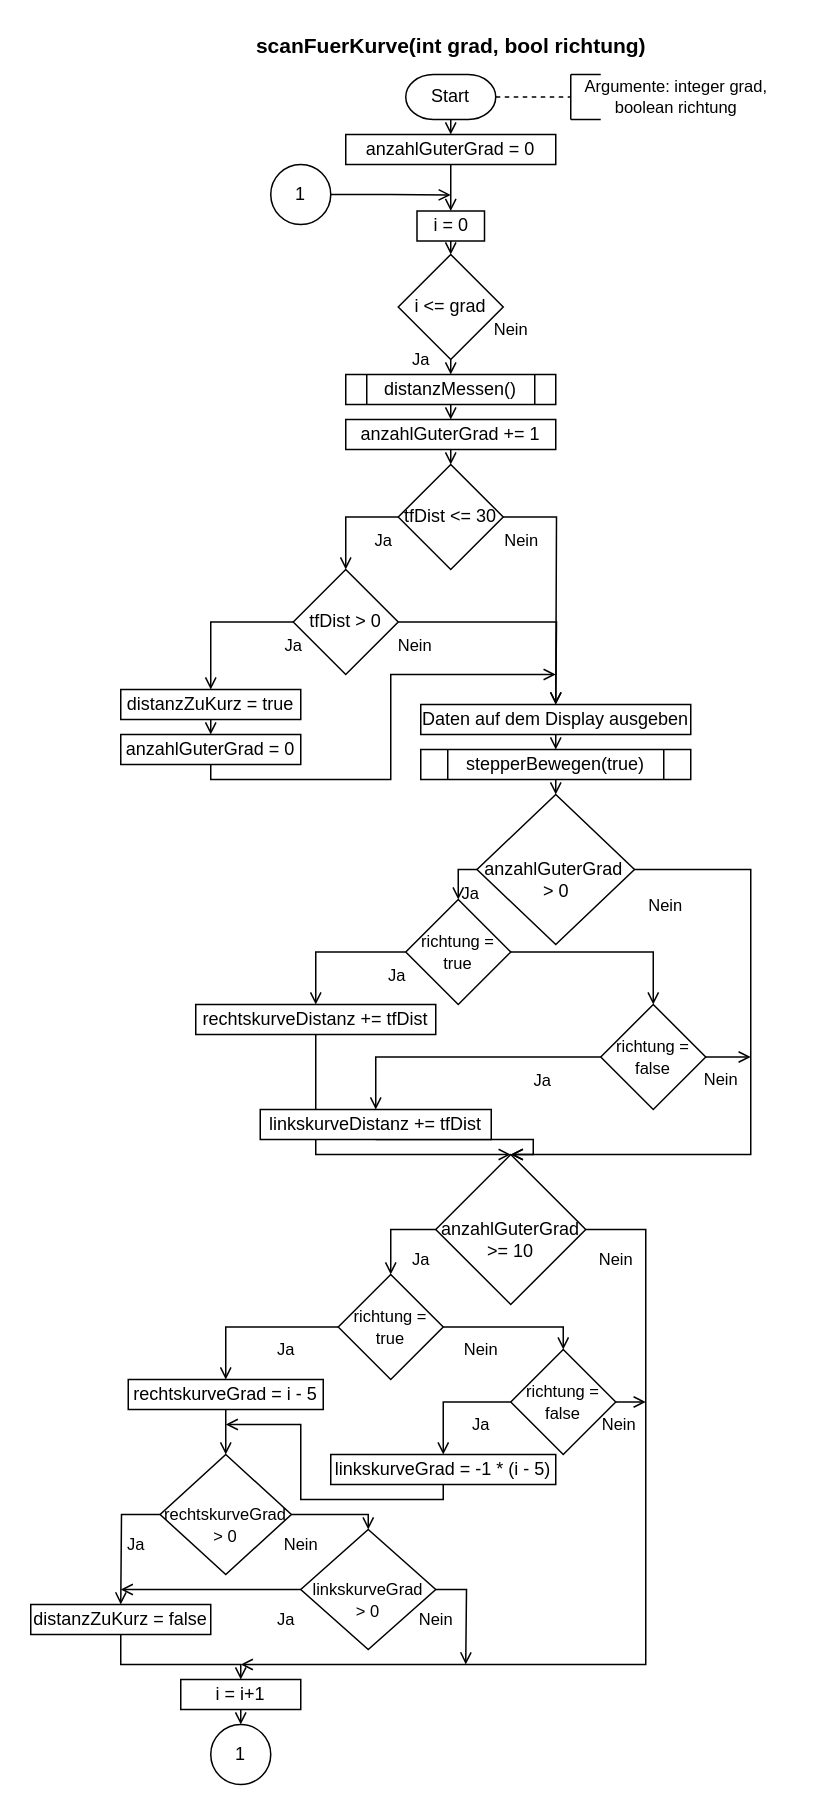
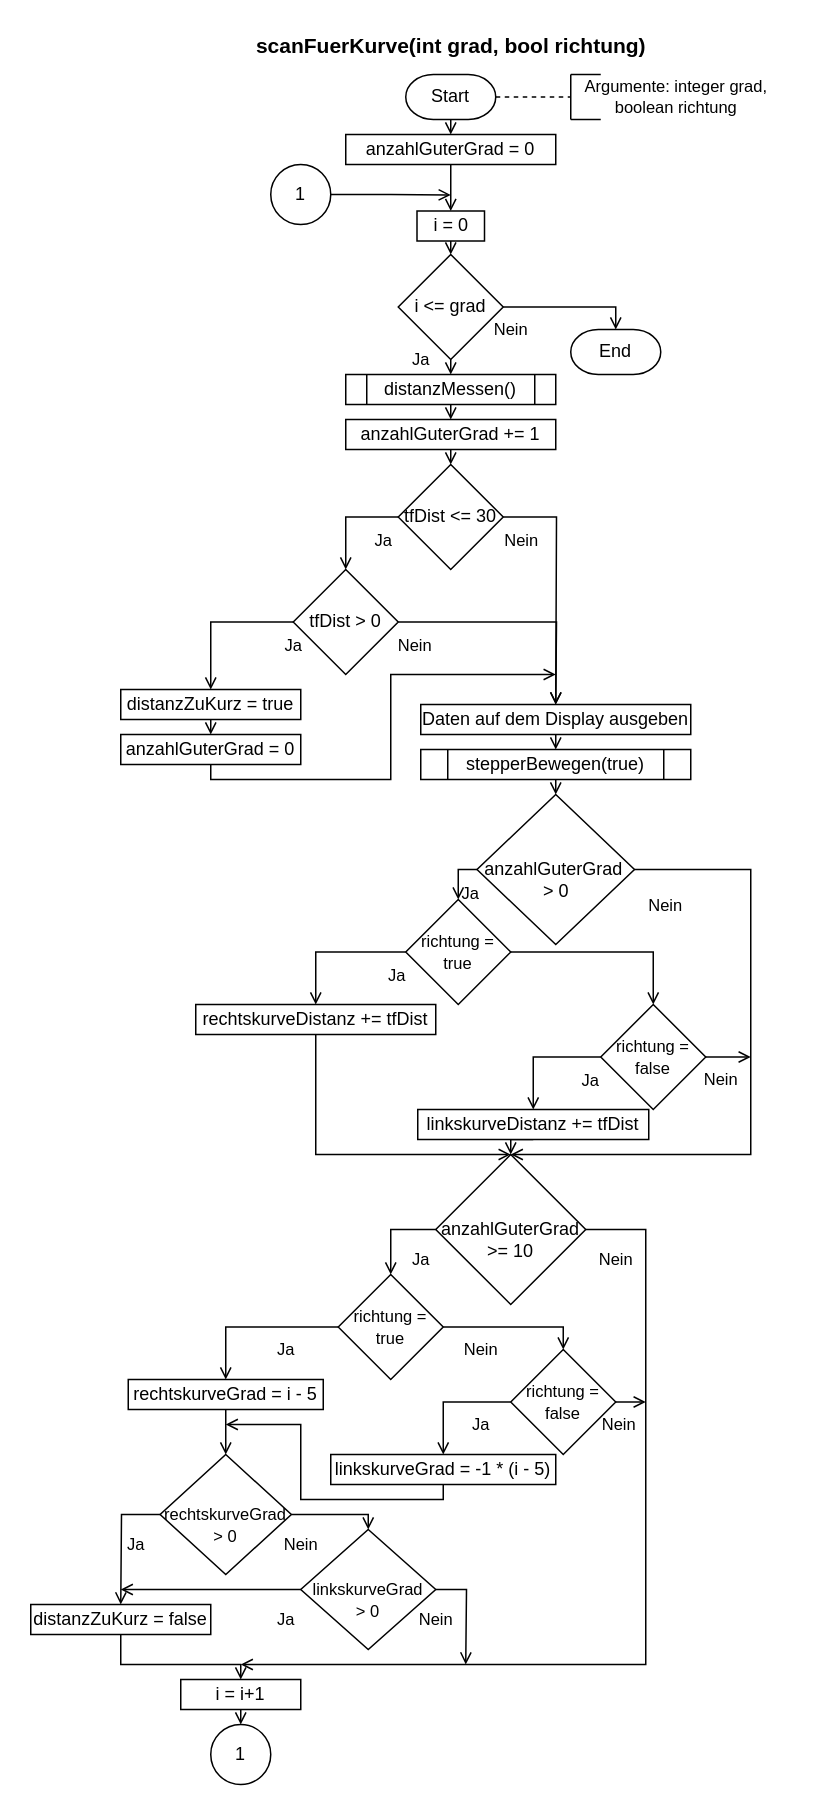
edge "i <= grad" -> "End": added
node "End": added
node "linkskurveDistanz += tfDist": moved (376, 1124) -> (533, 1124)
